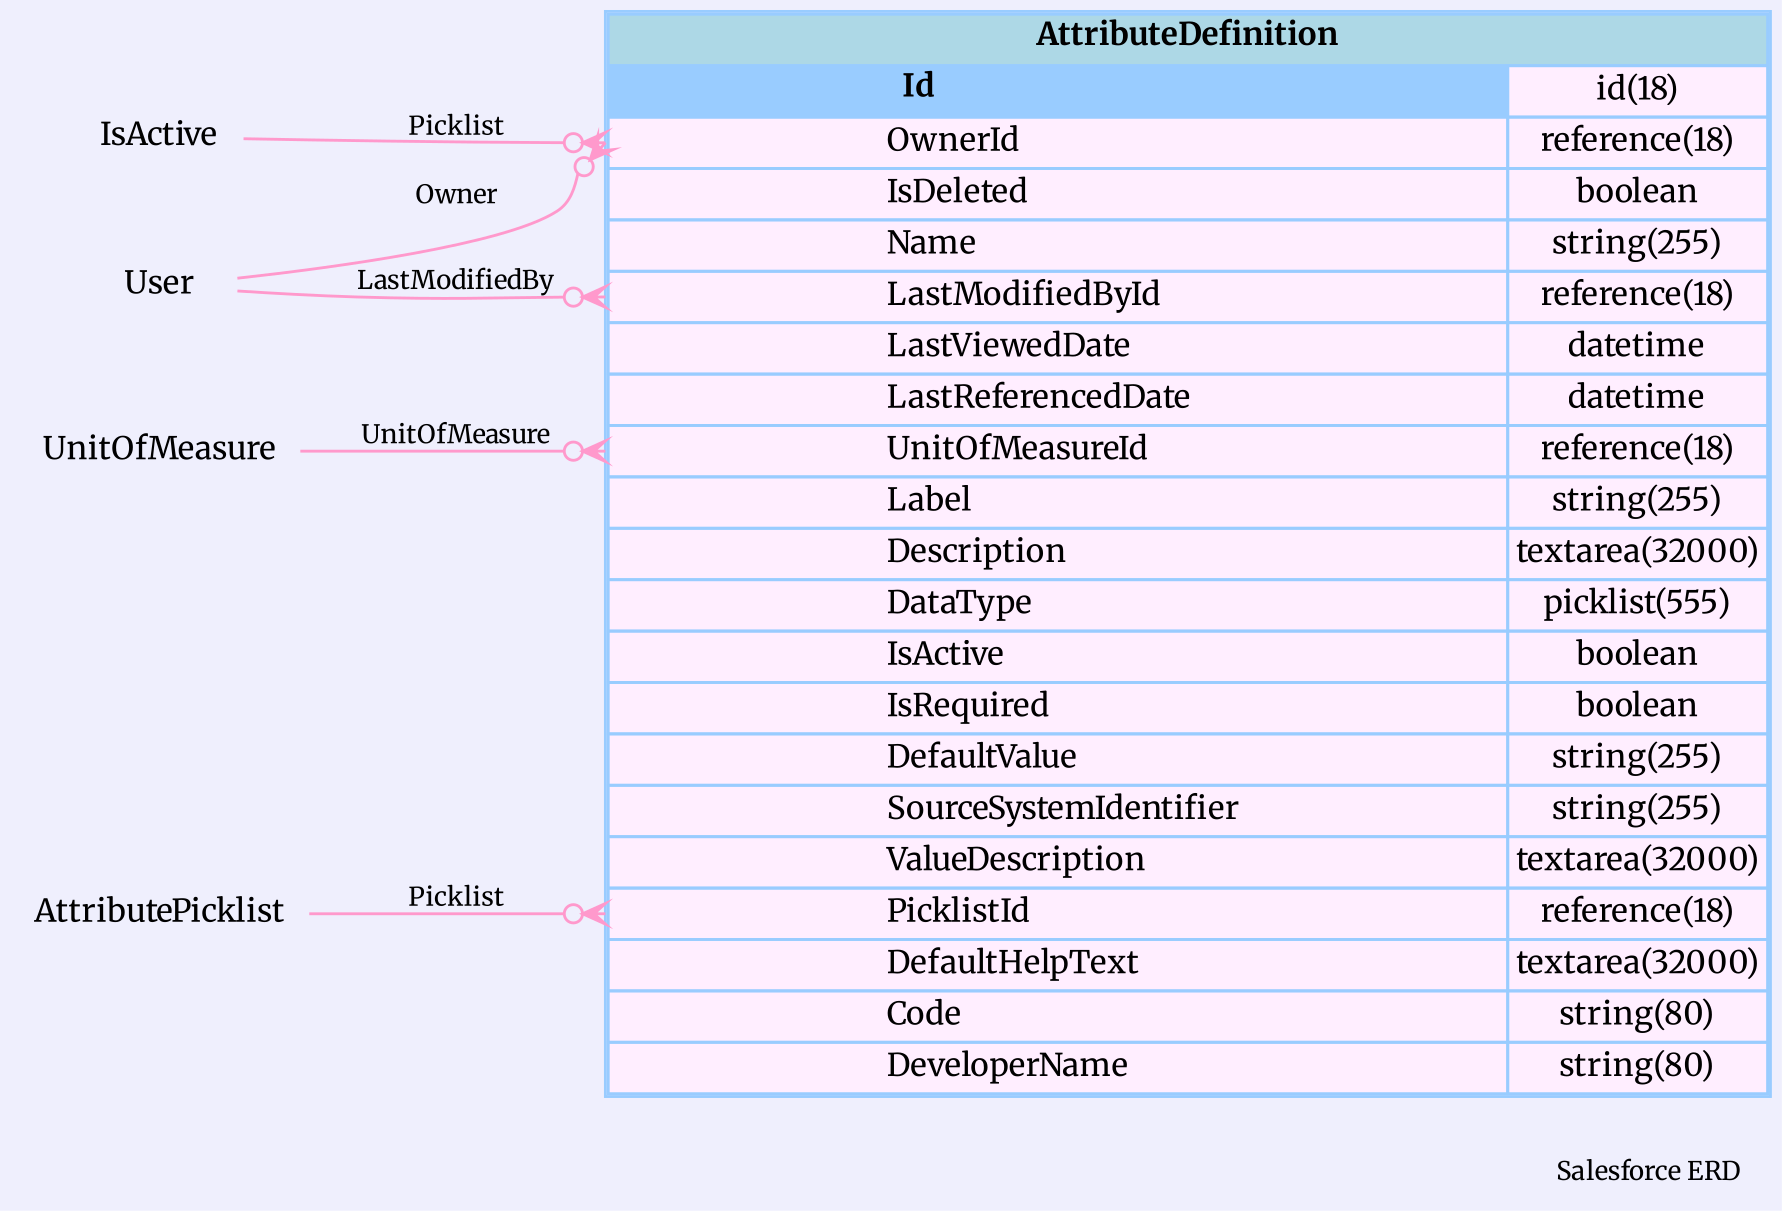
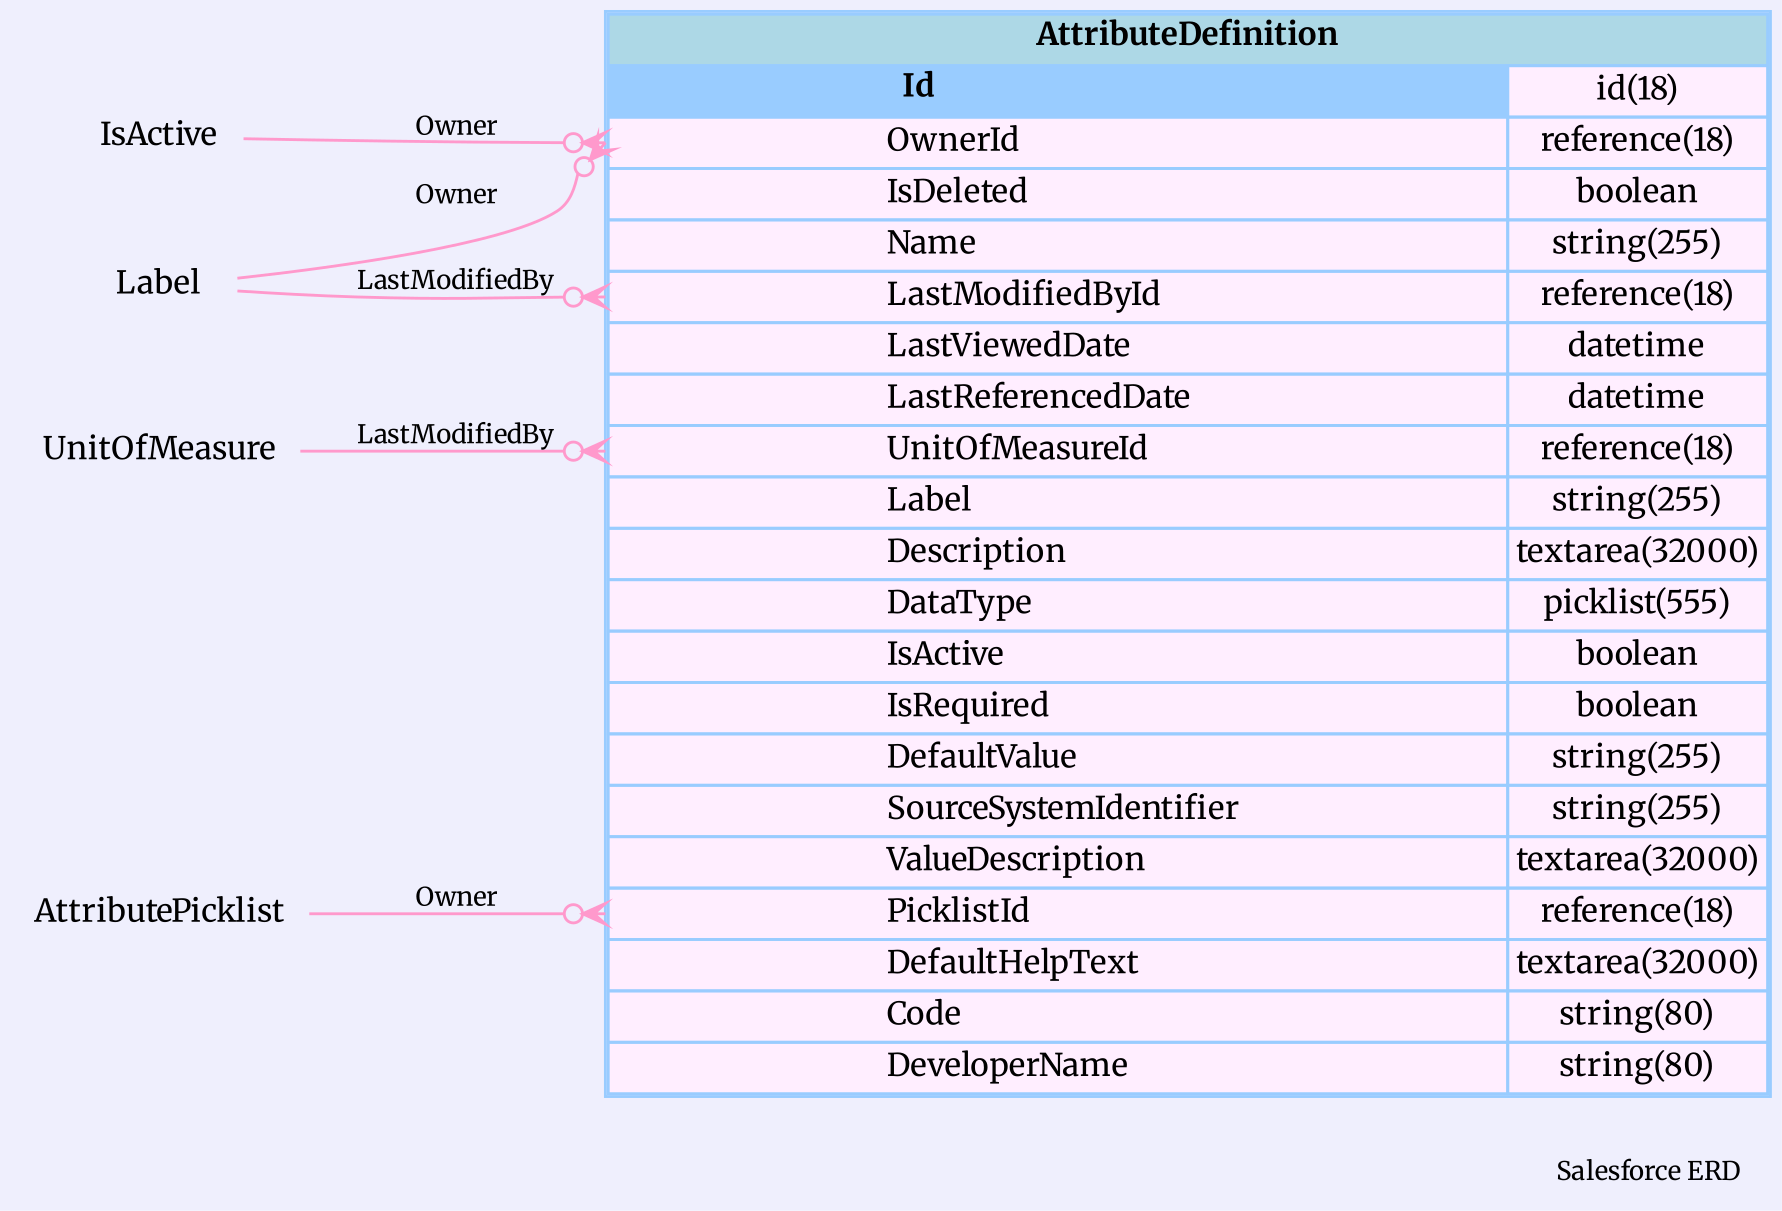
edge "IsActive" -> "AttributeDefinition": label "Picklist" -> "Owner"
node "User": label "User" -> "Label"
edge "UnitOfMeasure" -> "AttributeDefinition": label "UnitOfMeasure" -> "LastModifiedBy"
edge "AttributePicklist" -> "AttributeDefinition": label "Picklist" -> "Owner"
